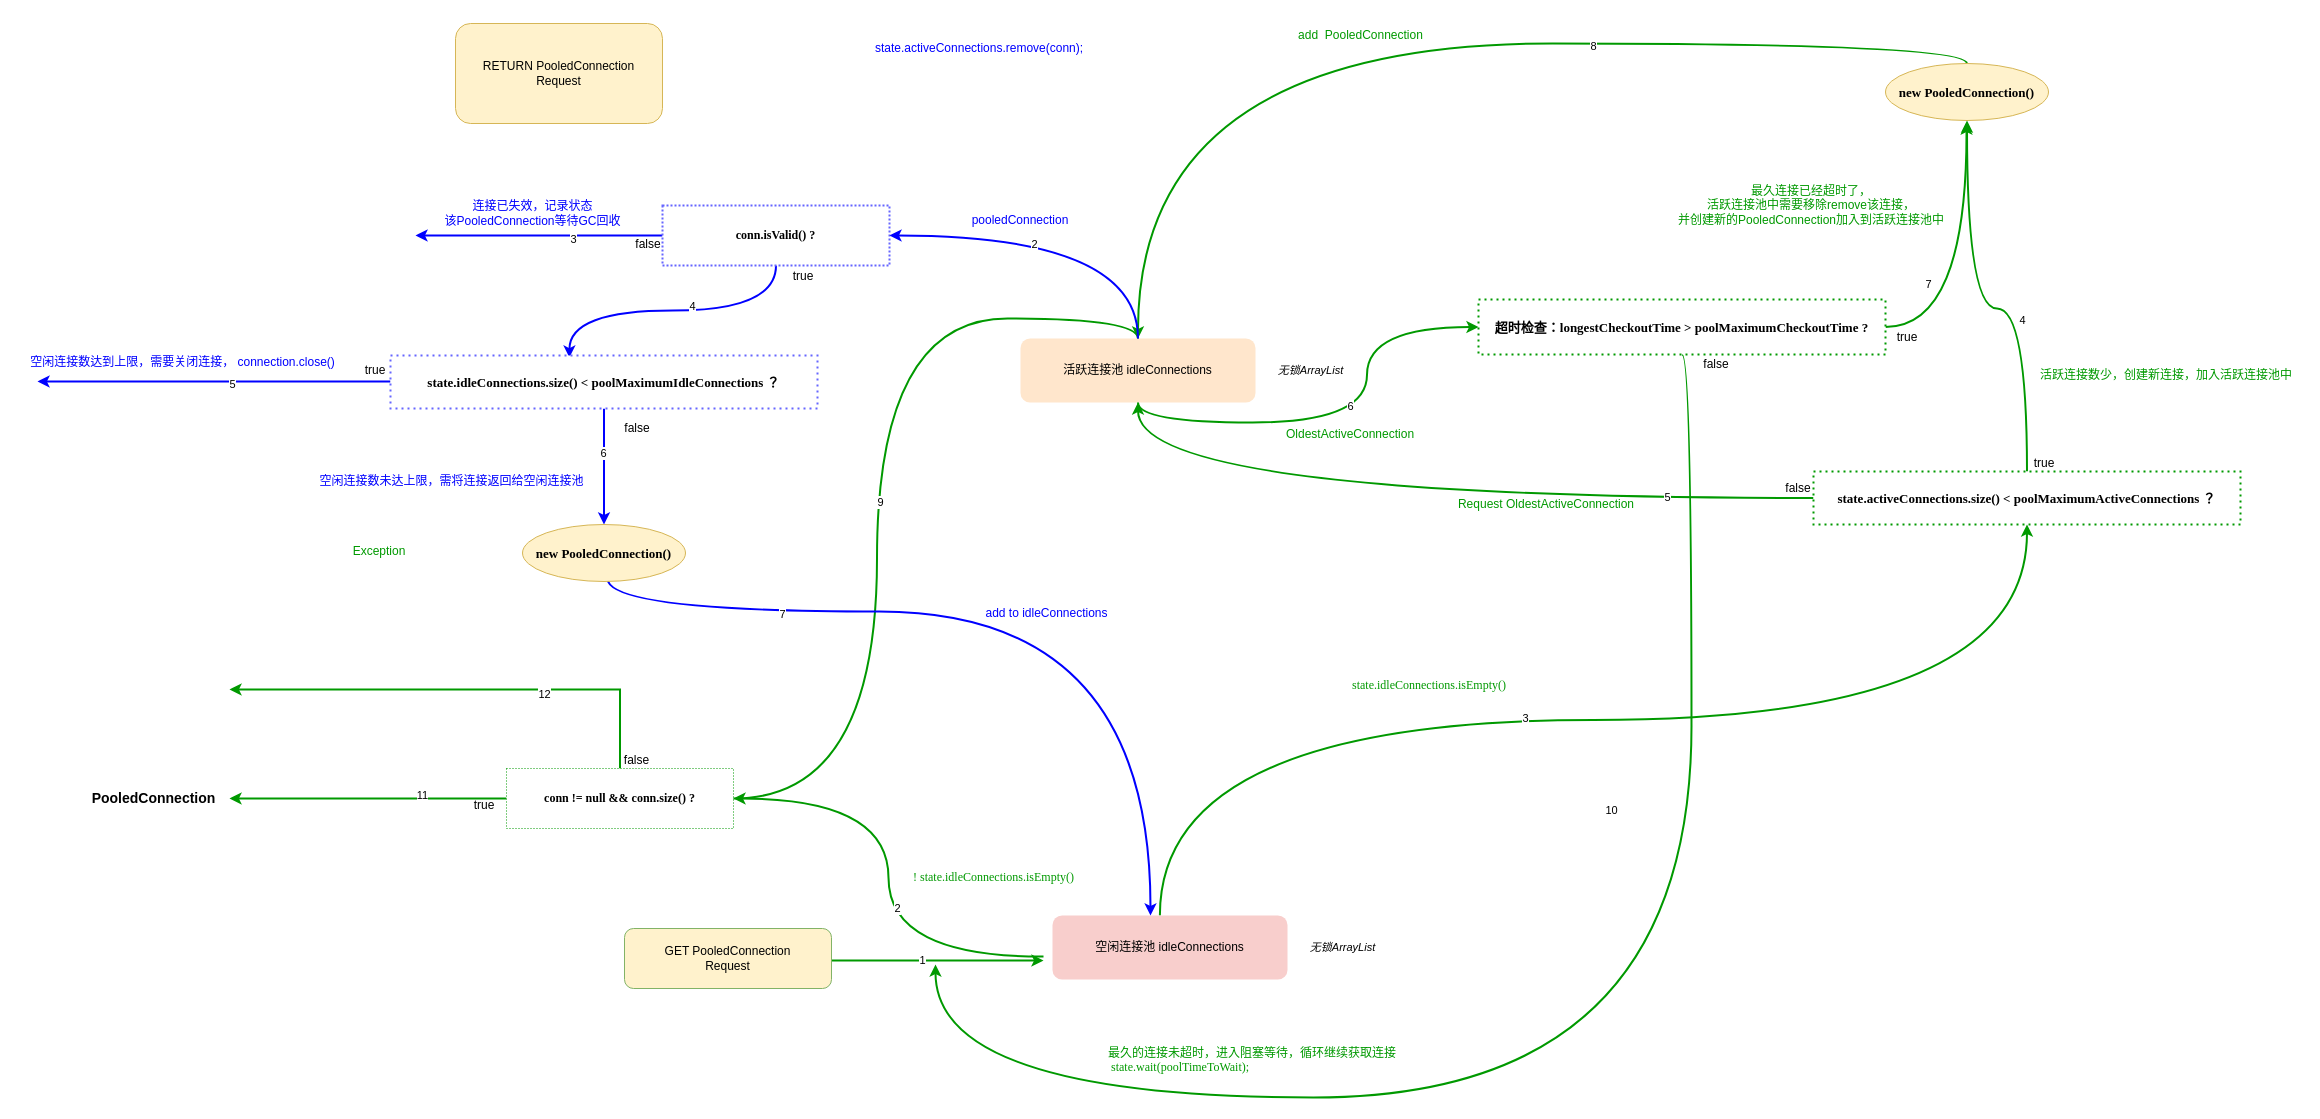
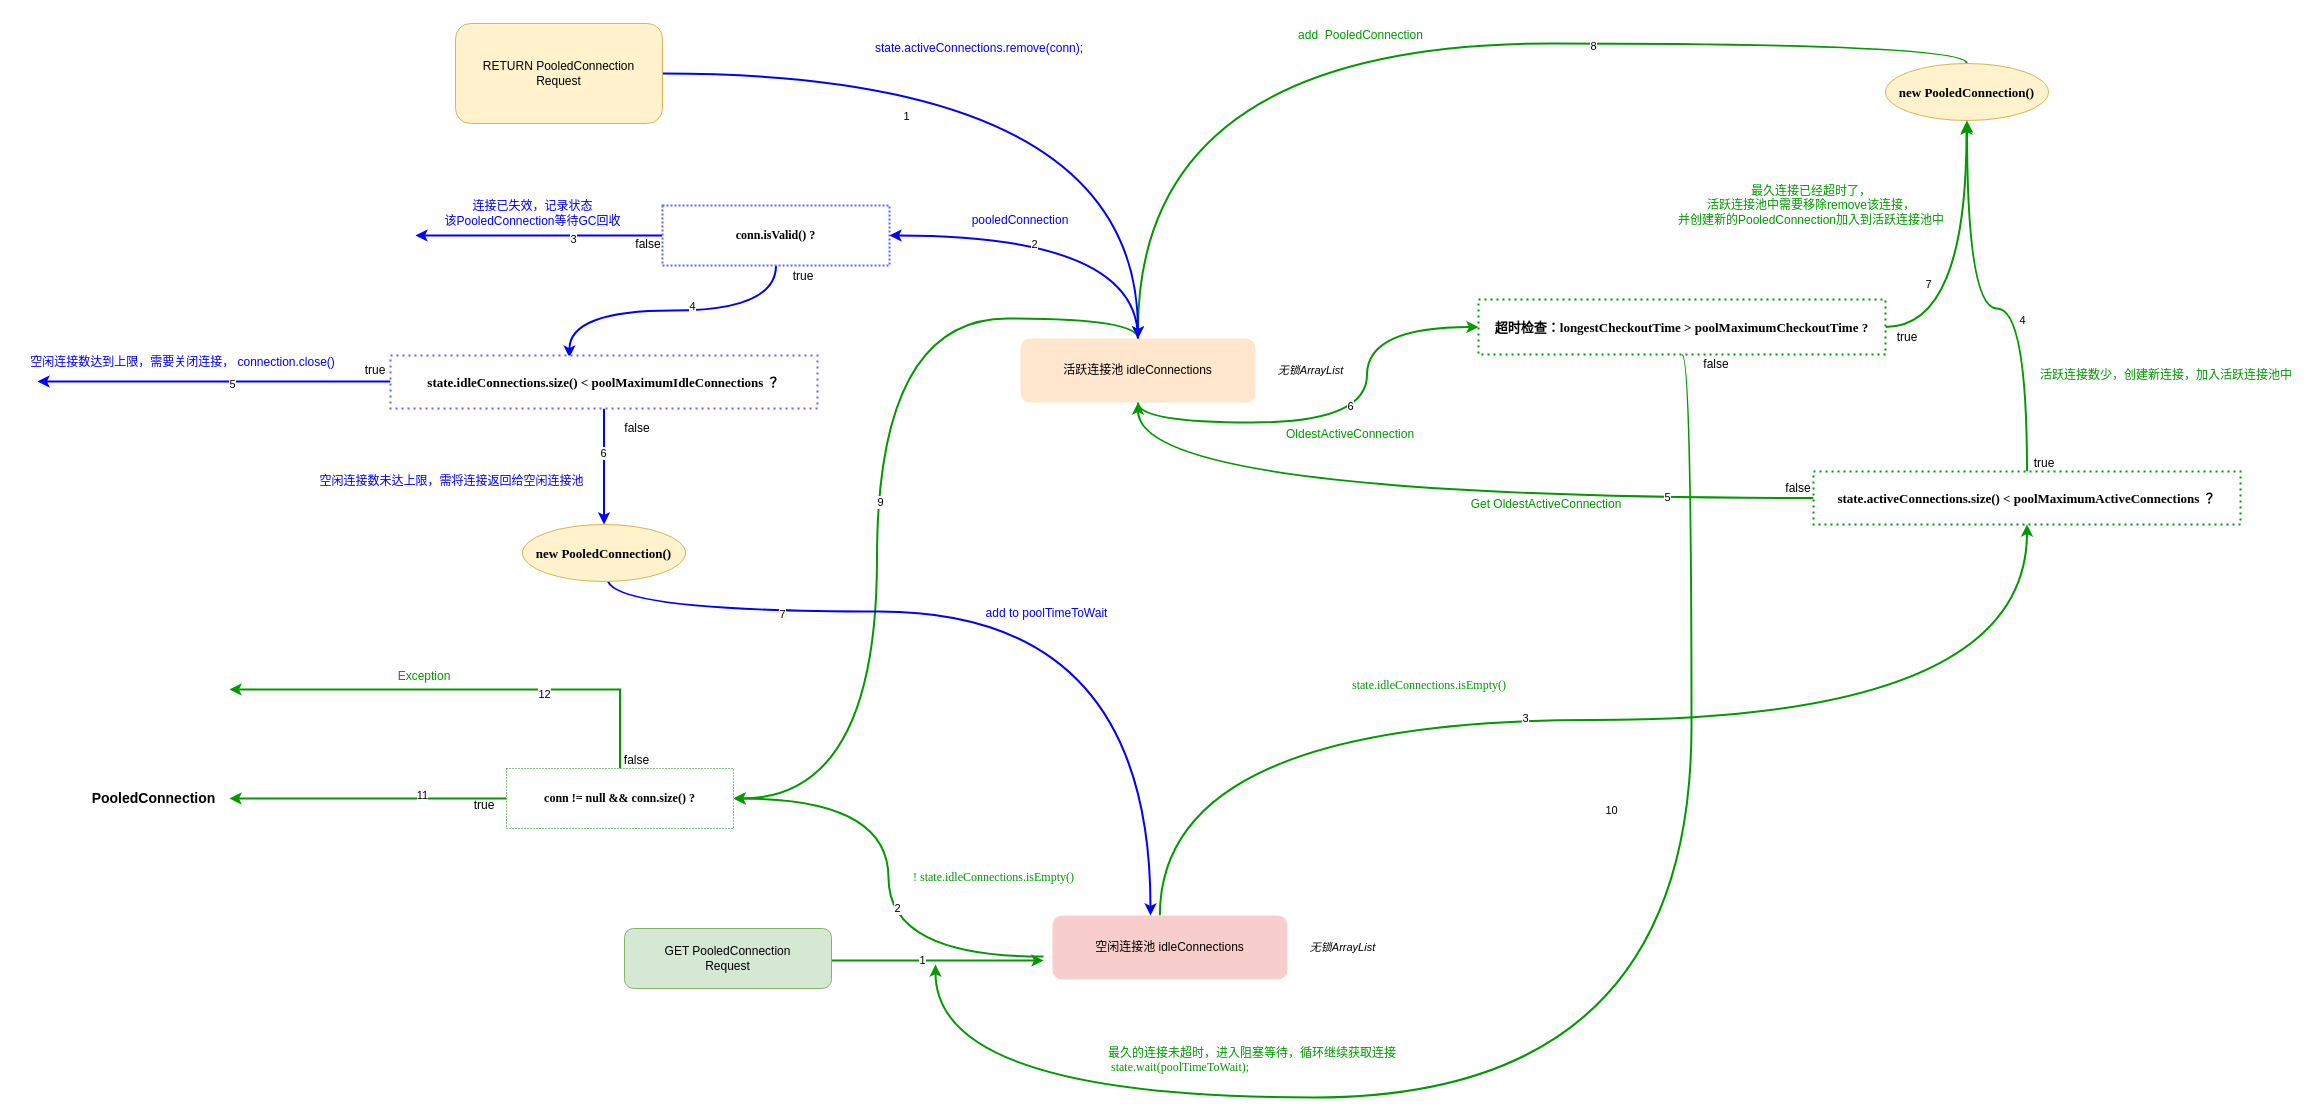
edge "RETURN PooledConnection Request" -> "活跃连接池 idleConnections": added, label "1"
node "Request OldestActiveConnection": label "Request OldestActiveConnection" -> "Get OldestActiveConnection"
node "Exception": moved (380, 552) -> (425, 677)
node "add to idleConnections": label "add to idleConnections" -> "add to poolTimeToWait"
edge "活跃连接池 idleConnections" -- "conn != null && conn.size() ?": arrowhead none -> classic
node "GET PooledConnection Request": fillcolor #fff2cc -> #d5e8d4
